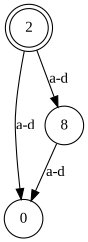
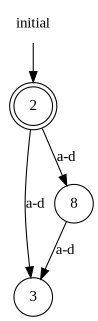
node "initial": added
node "0": label "0" -> "3"
